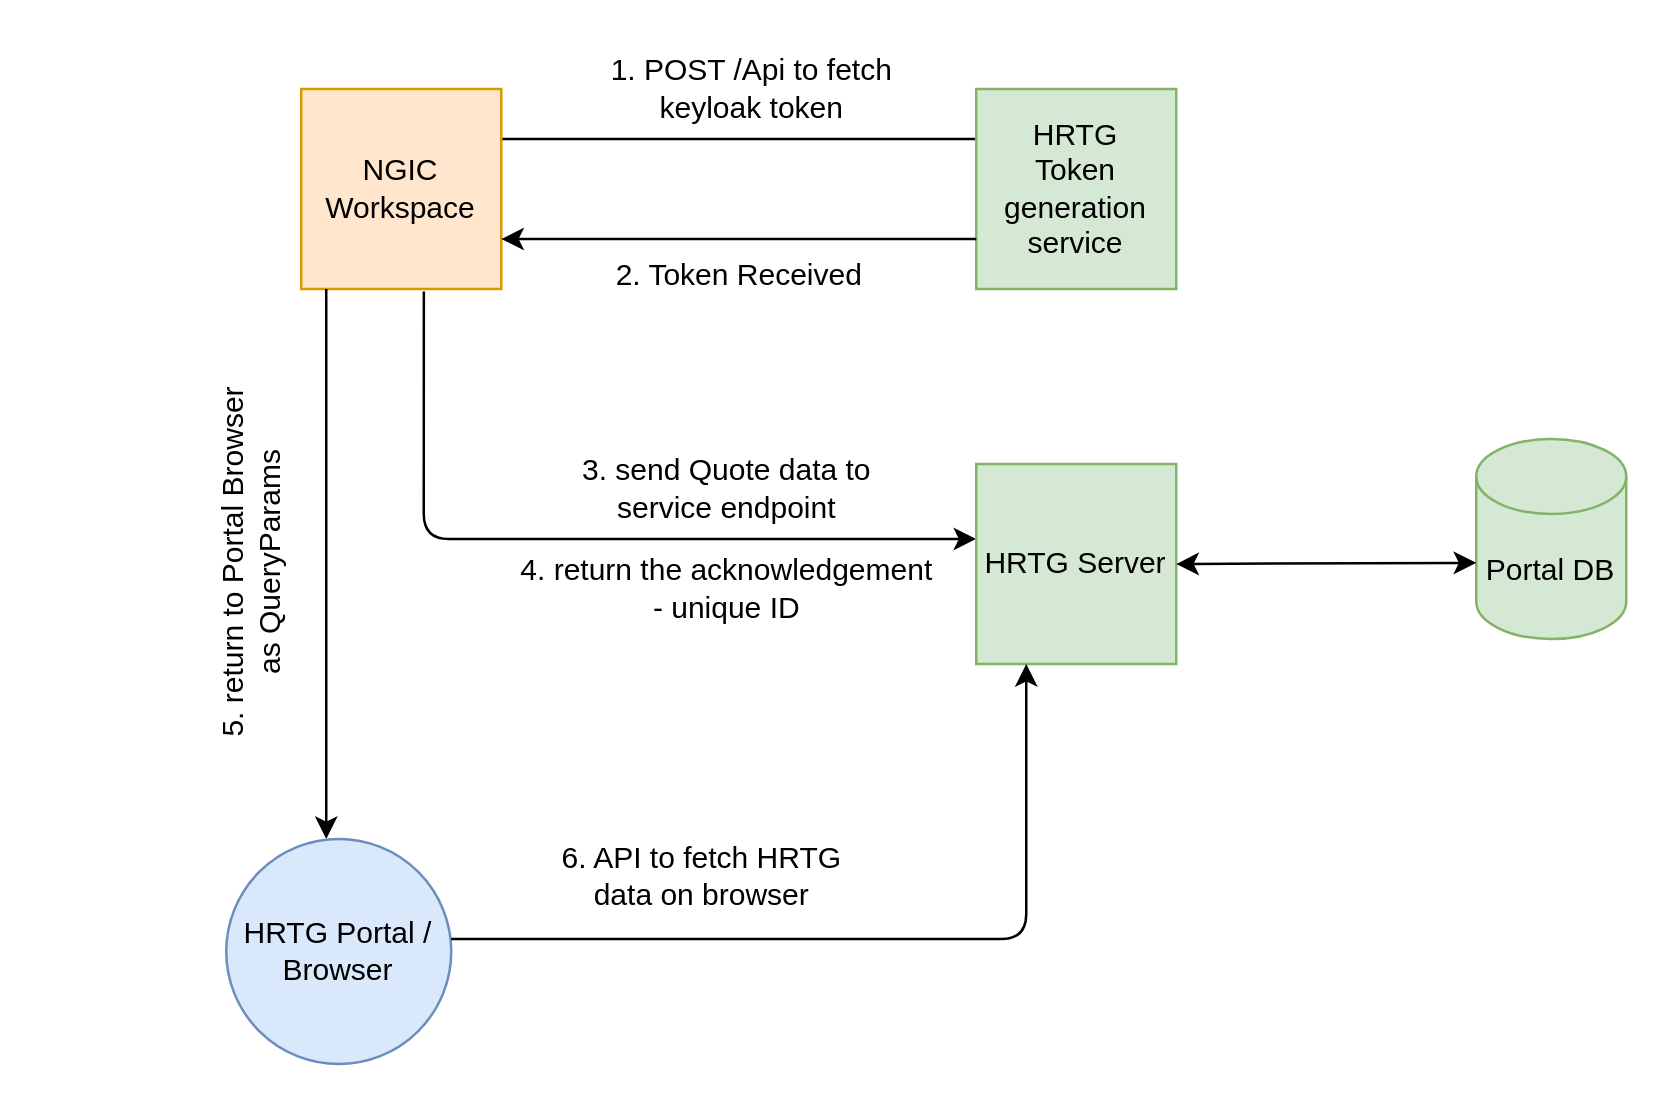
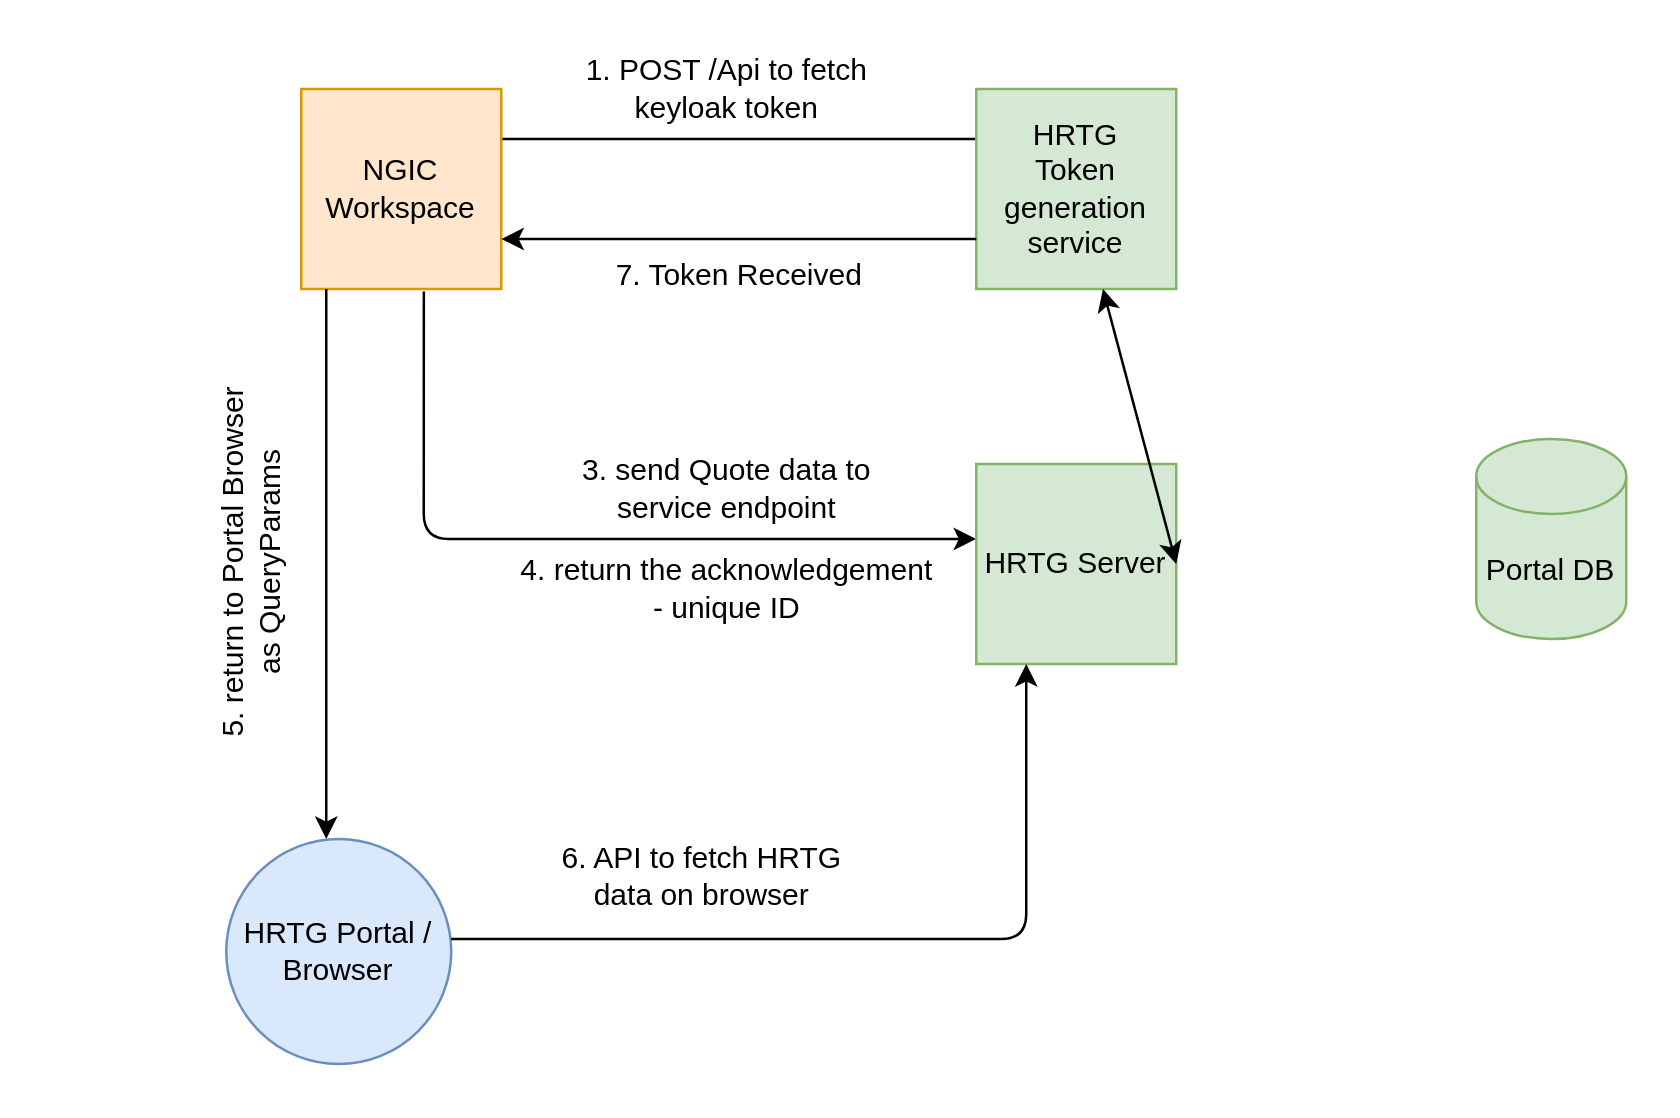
node "1. POST /Api to fetch keyloak token": moved (751, 89) -> (726, 89)
node "2. Token Received": label "2. Token Received" -> "7. Token Received"
edge "Portal DB" -- "HRTG Server": now "HRTG Token generation service" -- "HRTG Server"
